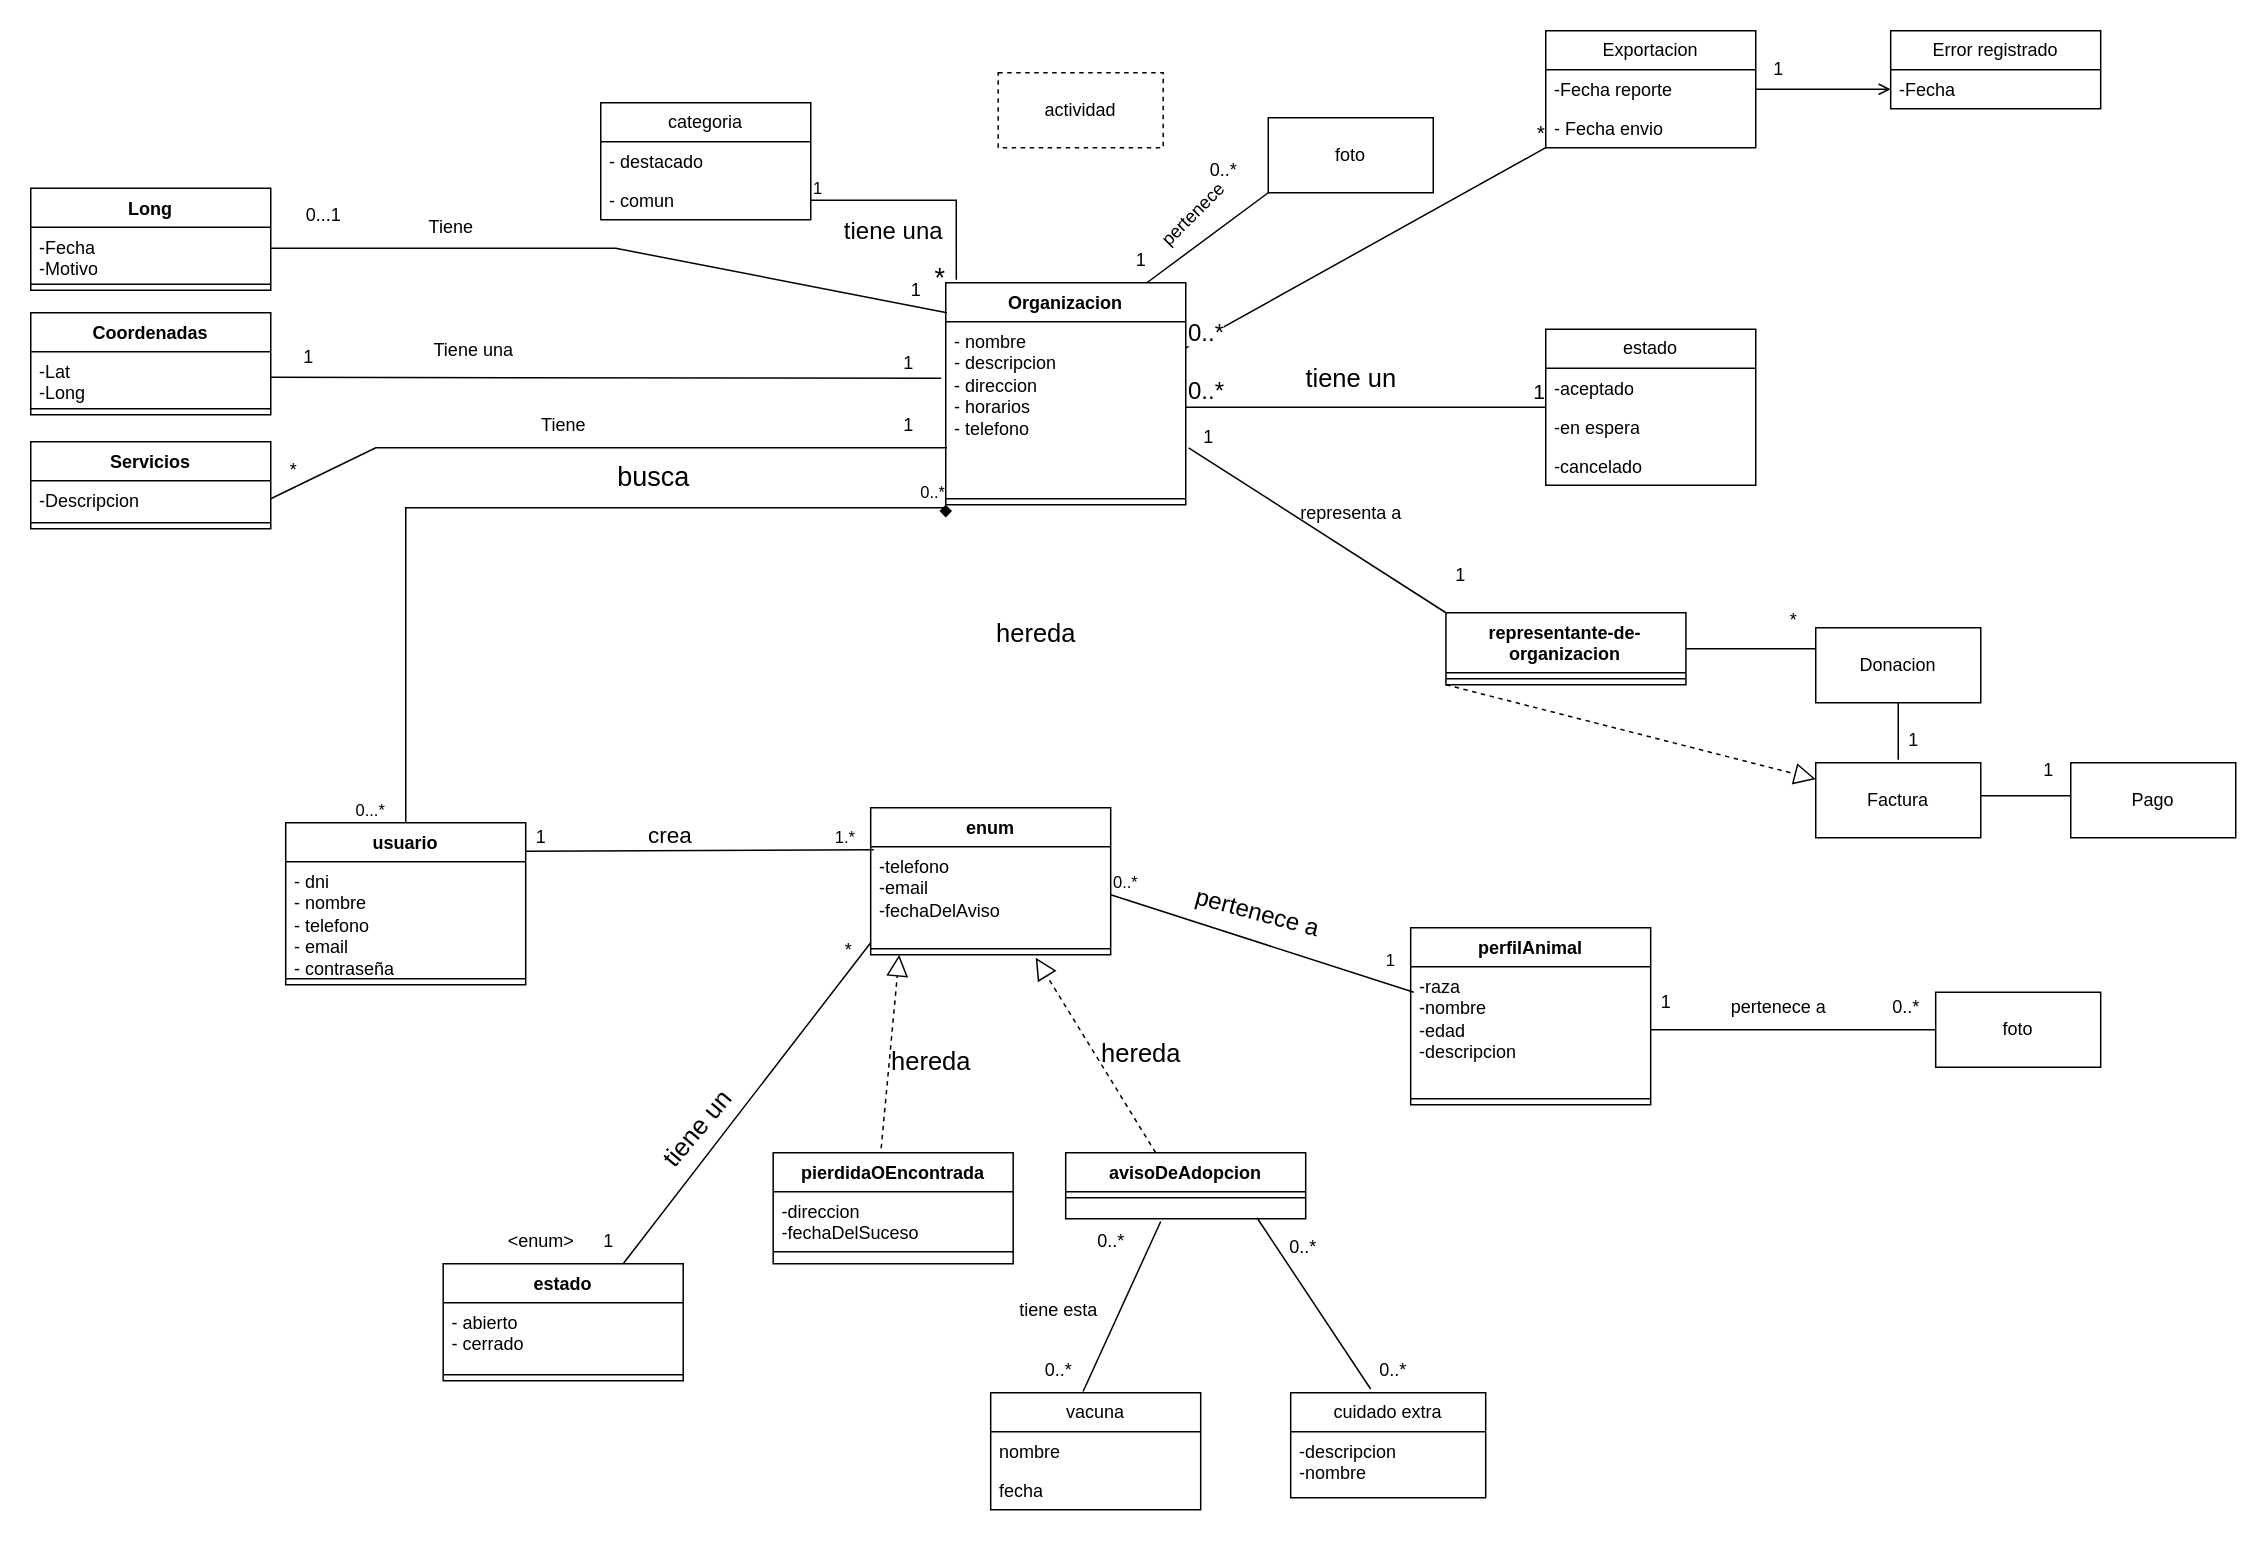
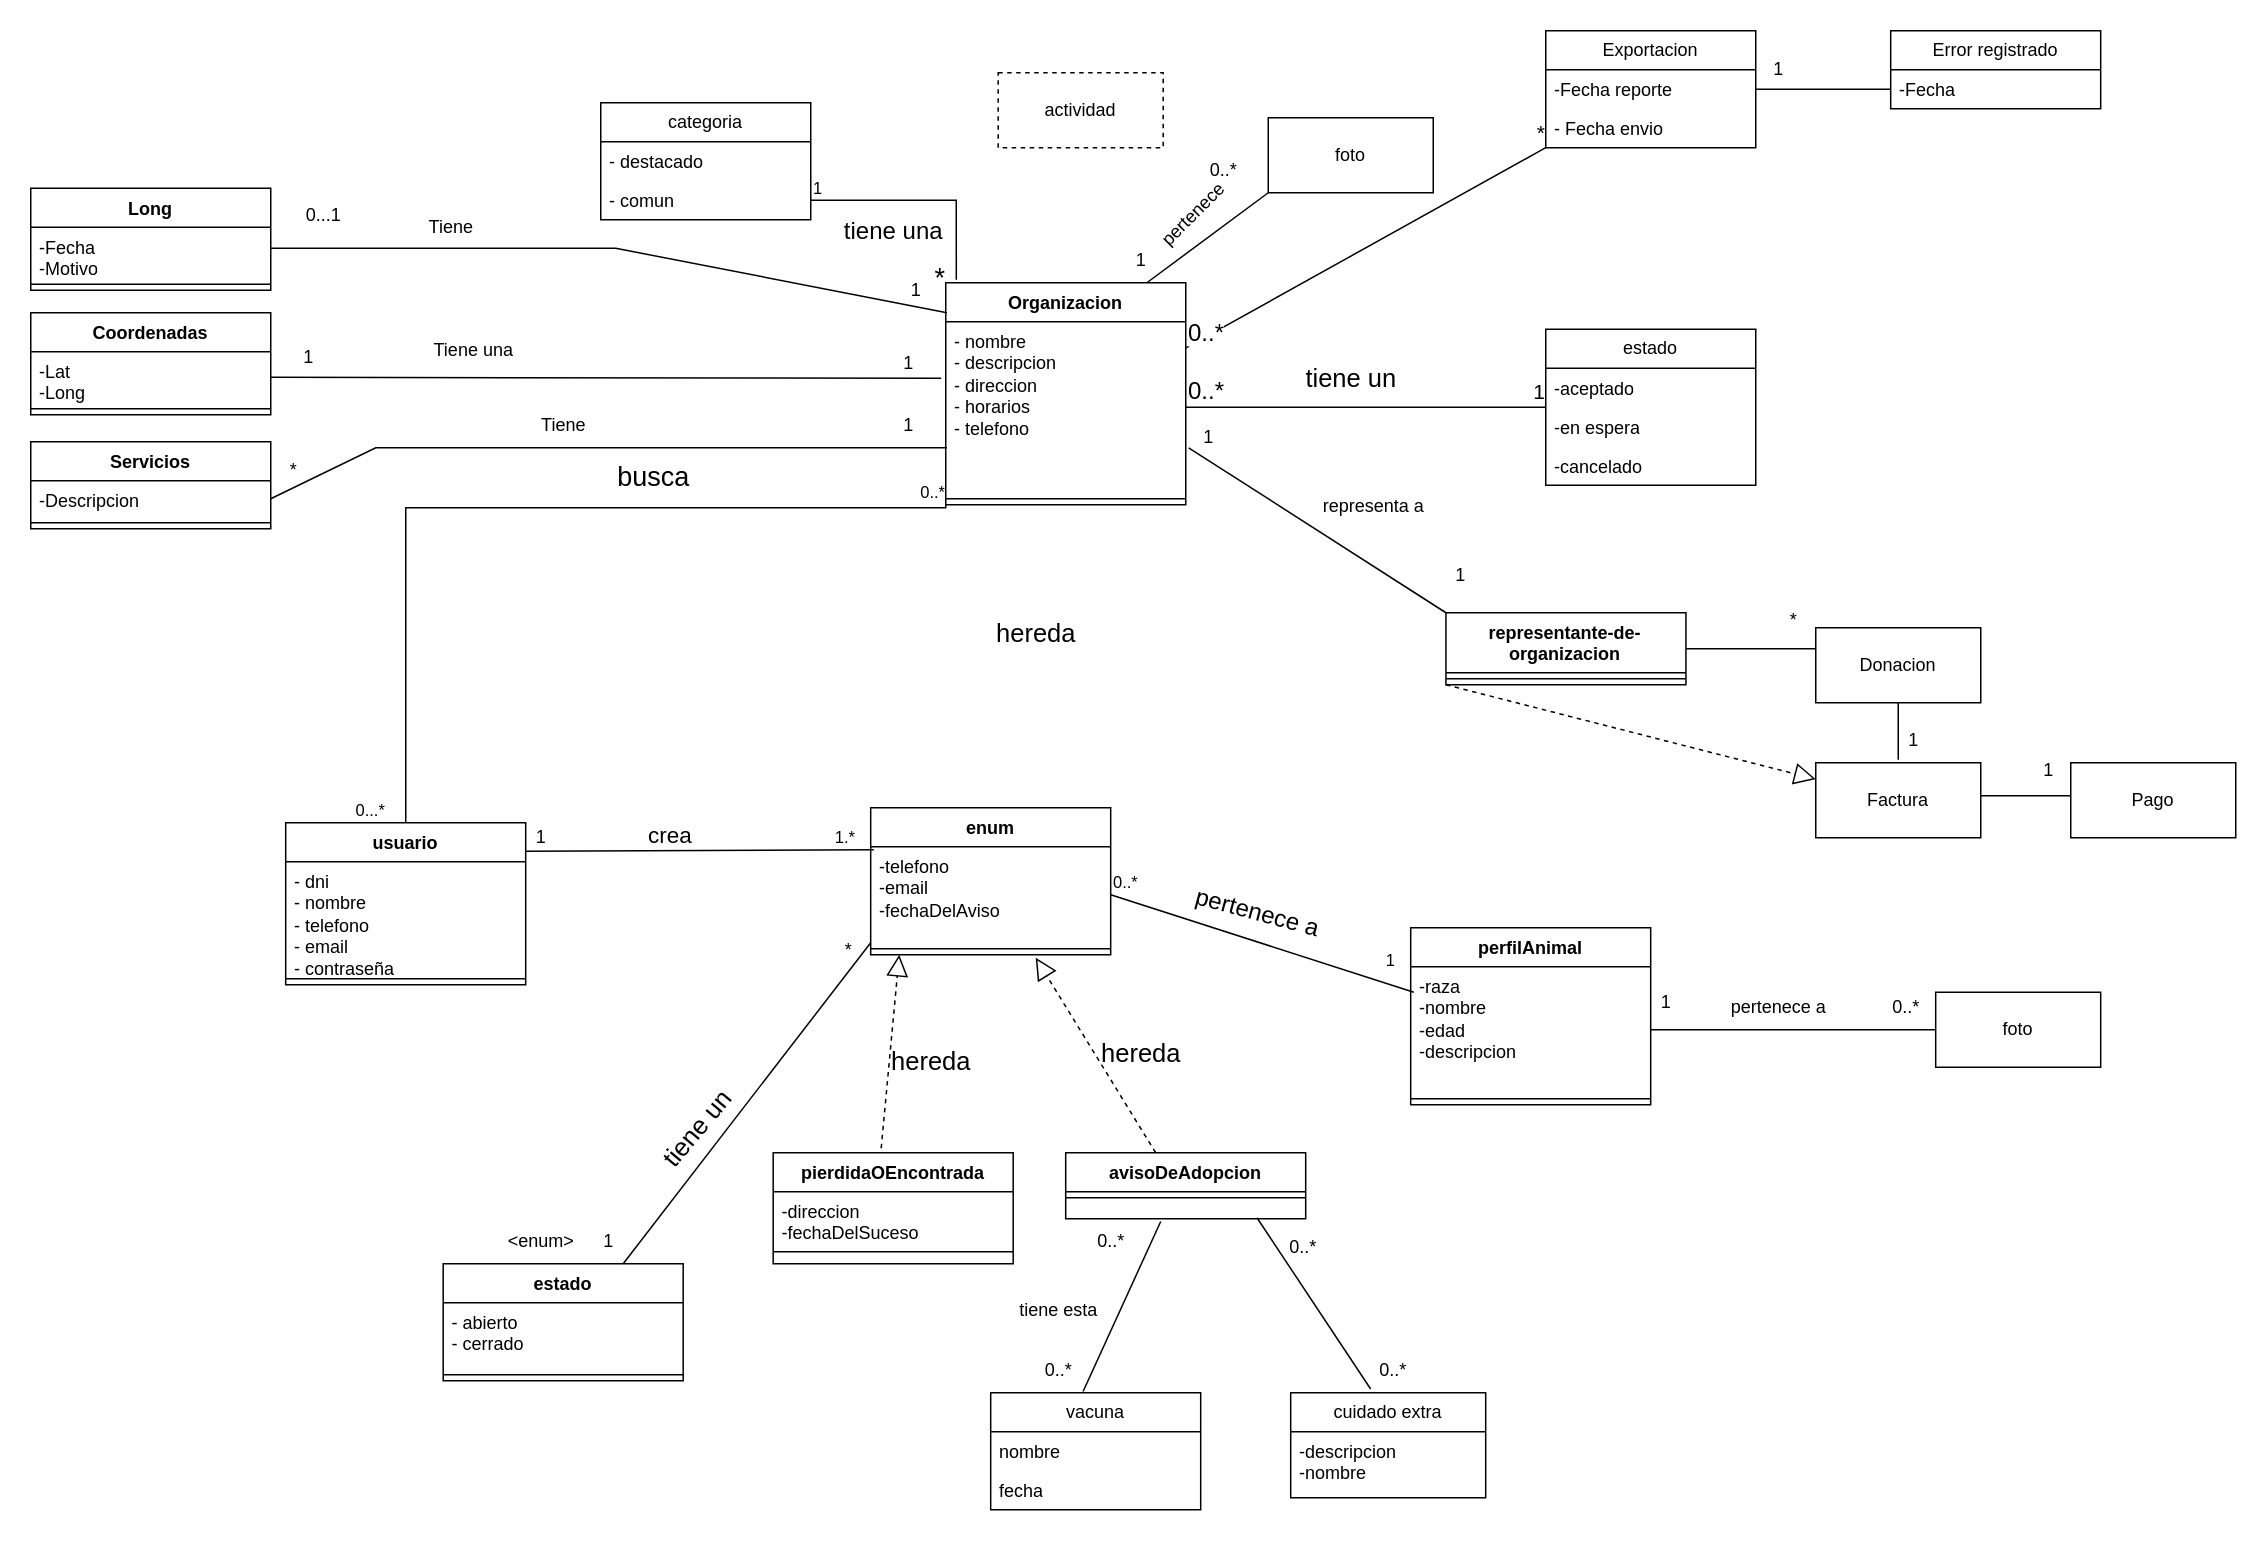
edge "-Fecha reporte" -> "-Fecha": arrowhead open -> none
edge "usuario" -> "Organizacion": arrowhead diamond -> none
node "representa a": moved (1351, 514) -> (1373, 506)
